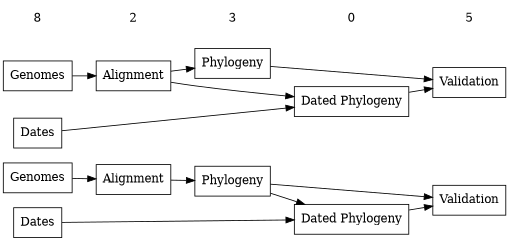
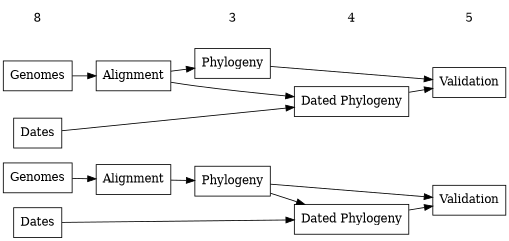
node "2": removed
node "0": label "0" -> "4"
